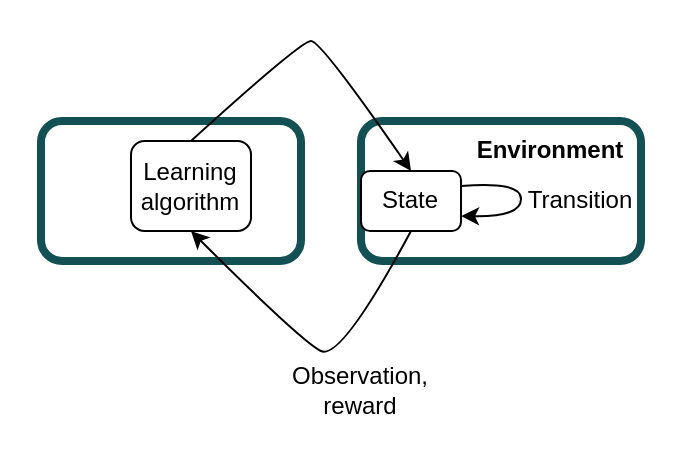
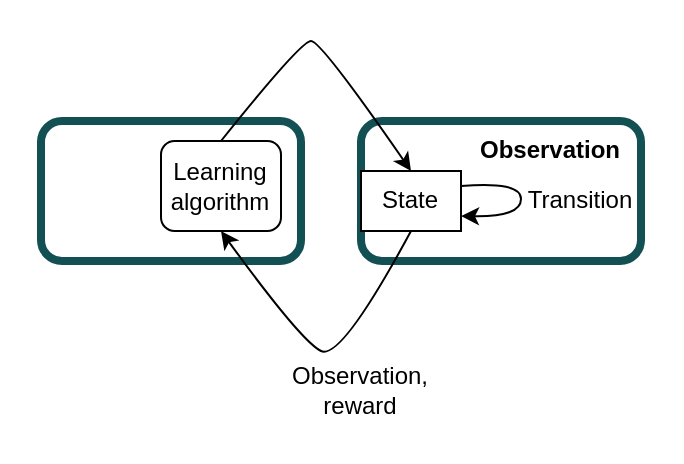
node "Environment": label "Environment" -> "Observation"
node "Learning algorithm": moved (191, 186) -> (221, 186)
node "State": shape rounded rectangle -> rectangle
